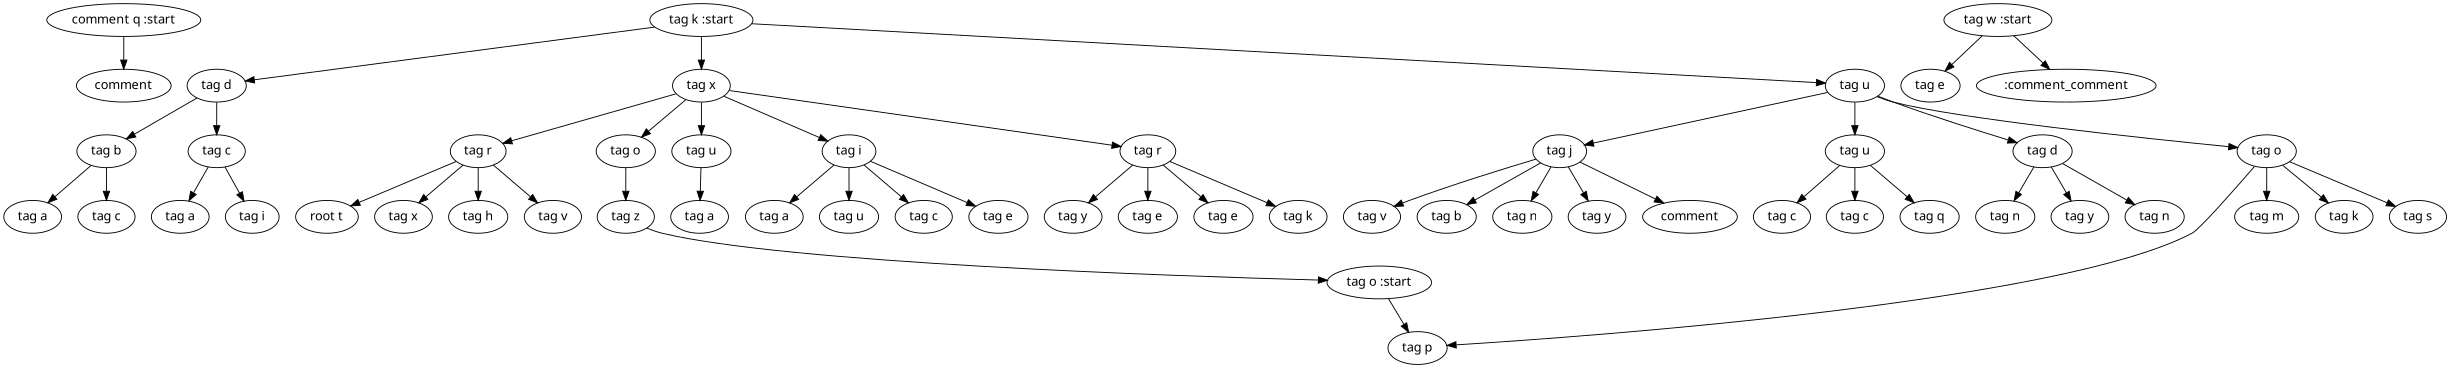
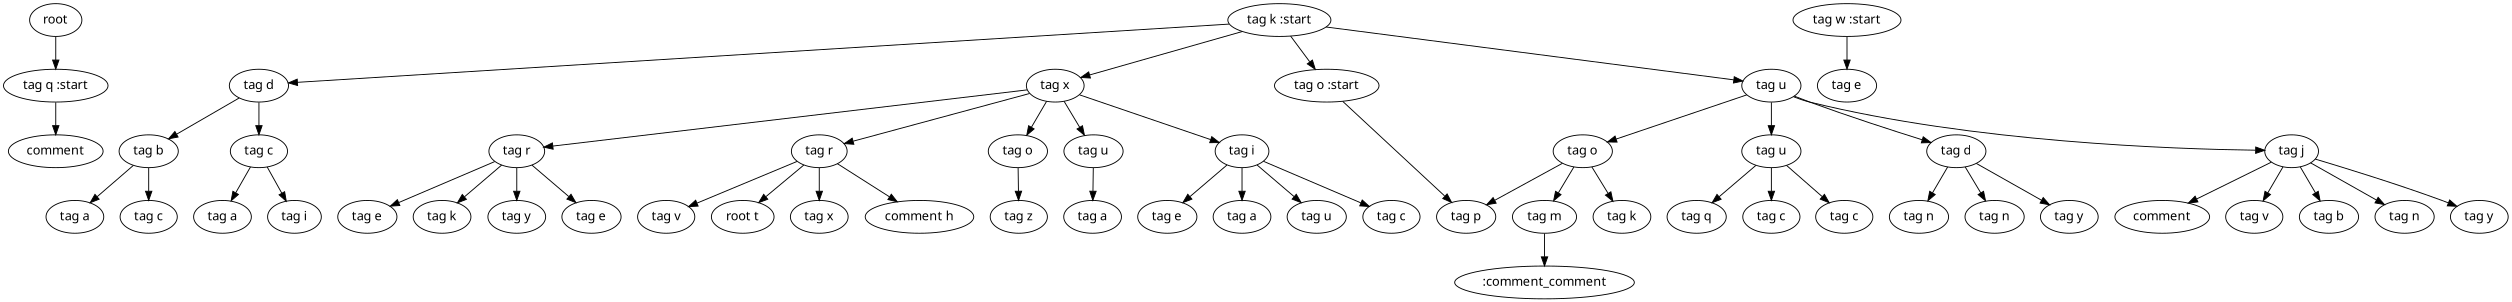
node "root": added
node "comment q :start": label "comment q :start" -> "tag q :start"
edge "tag w :start" -> ":comment_comment": now "tag m" -> ":comment_comment"
node "tag h": label "tag h" -> "comment h"
node "tag s": removed
edge "tag z" -> "tag o :start": now "tag k :start" -> "tag o :start"
